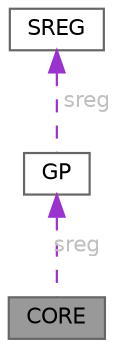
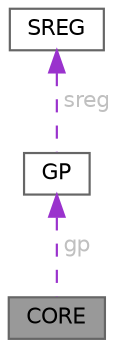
edge "CORE" -> "GP": label " sreg" -> " gp"
